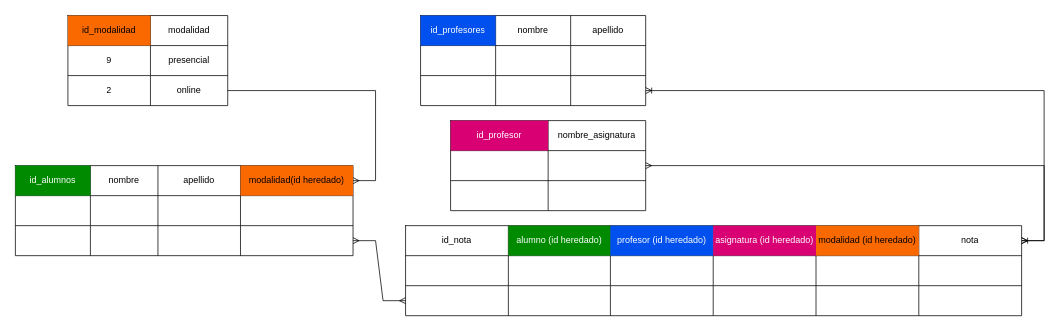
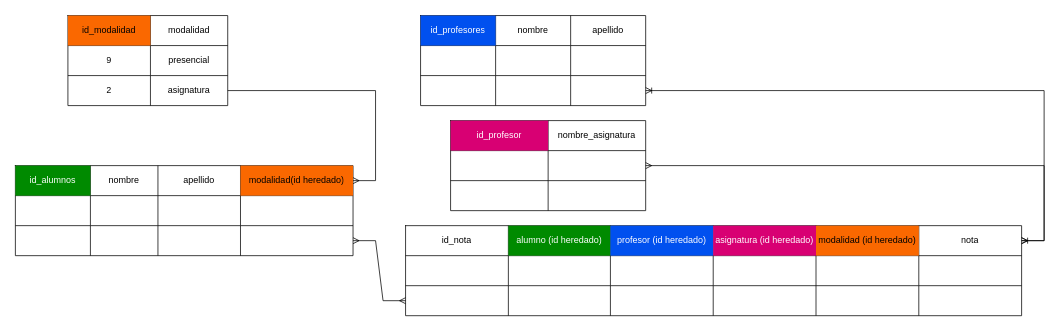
node "online": label "online" -> "asignatura"
